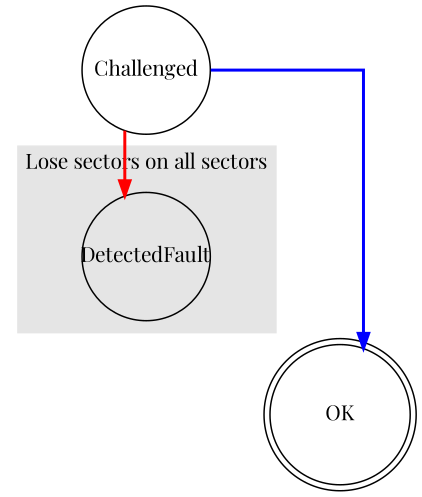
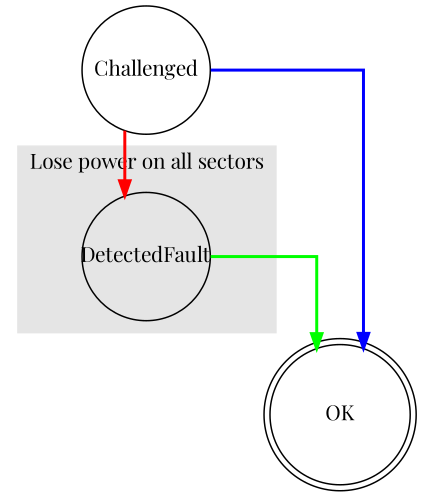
cluster "Lose sectors on all sectors": label "Lose sectors on all sectors" -> "Lose power on all sectors"
edge "DetectedFault" -> "OK": added
